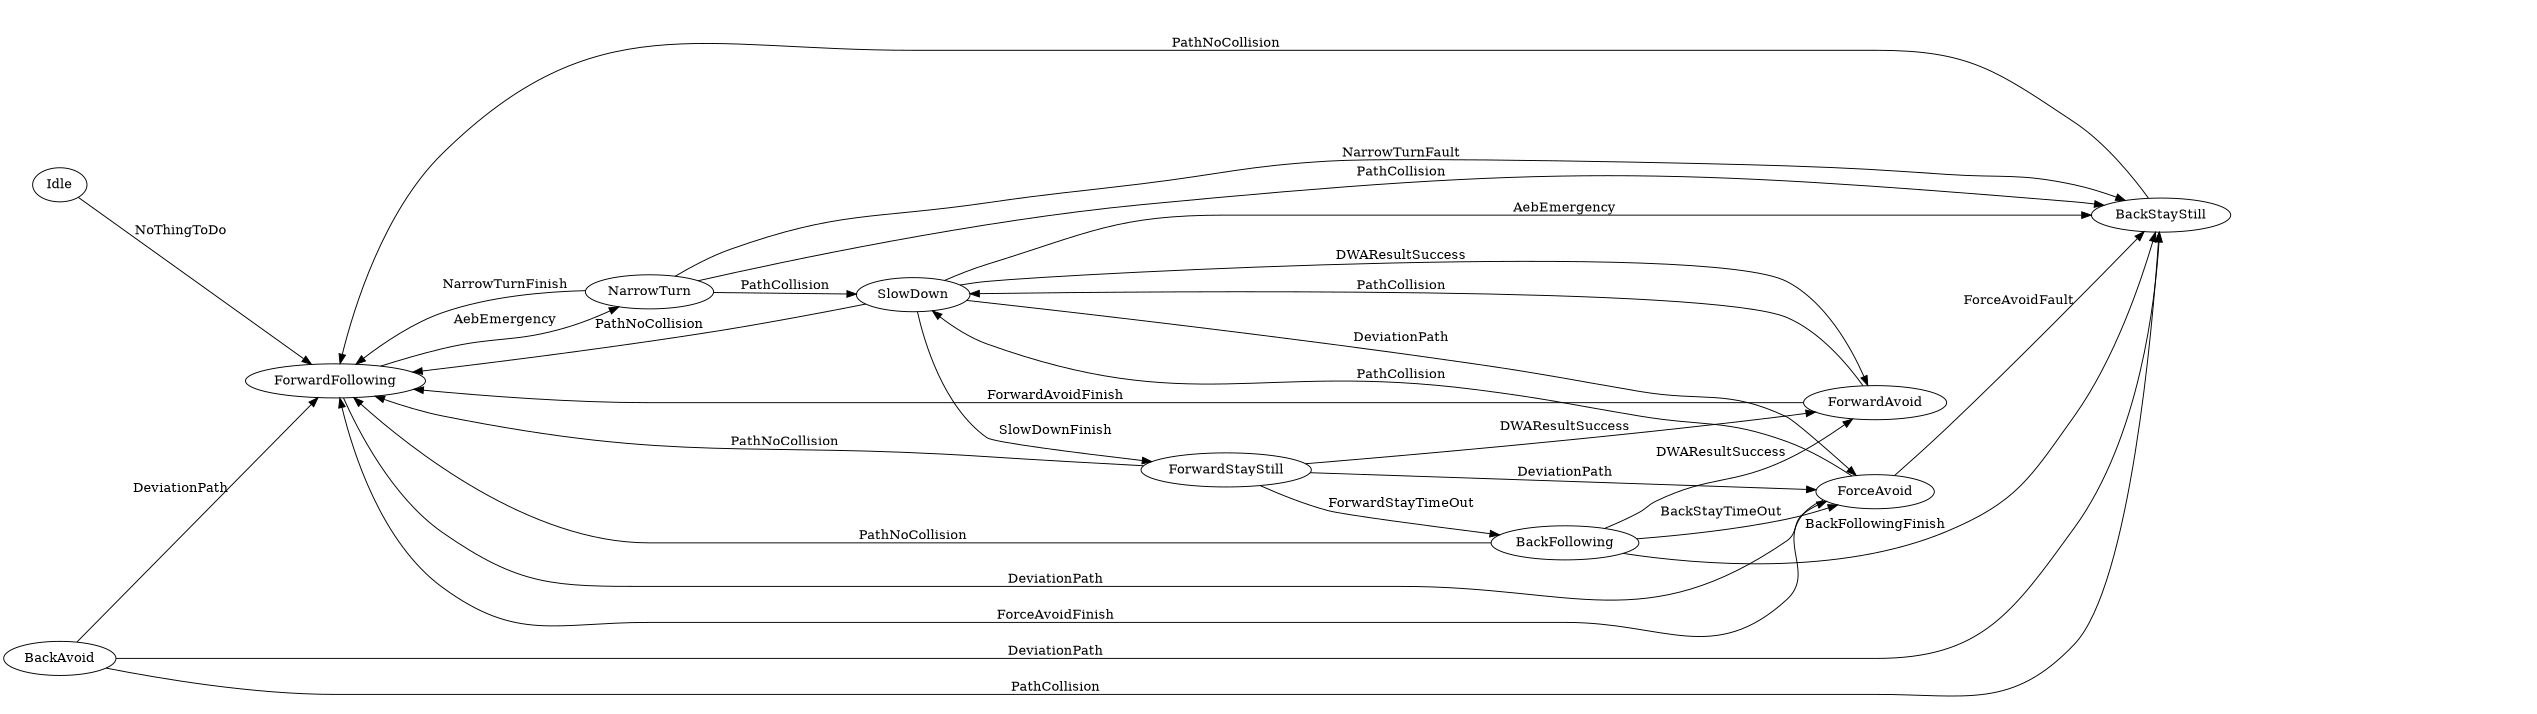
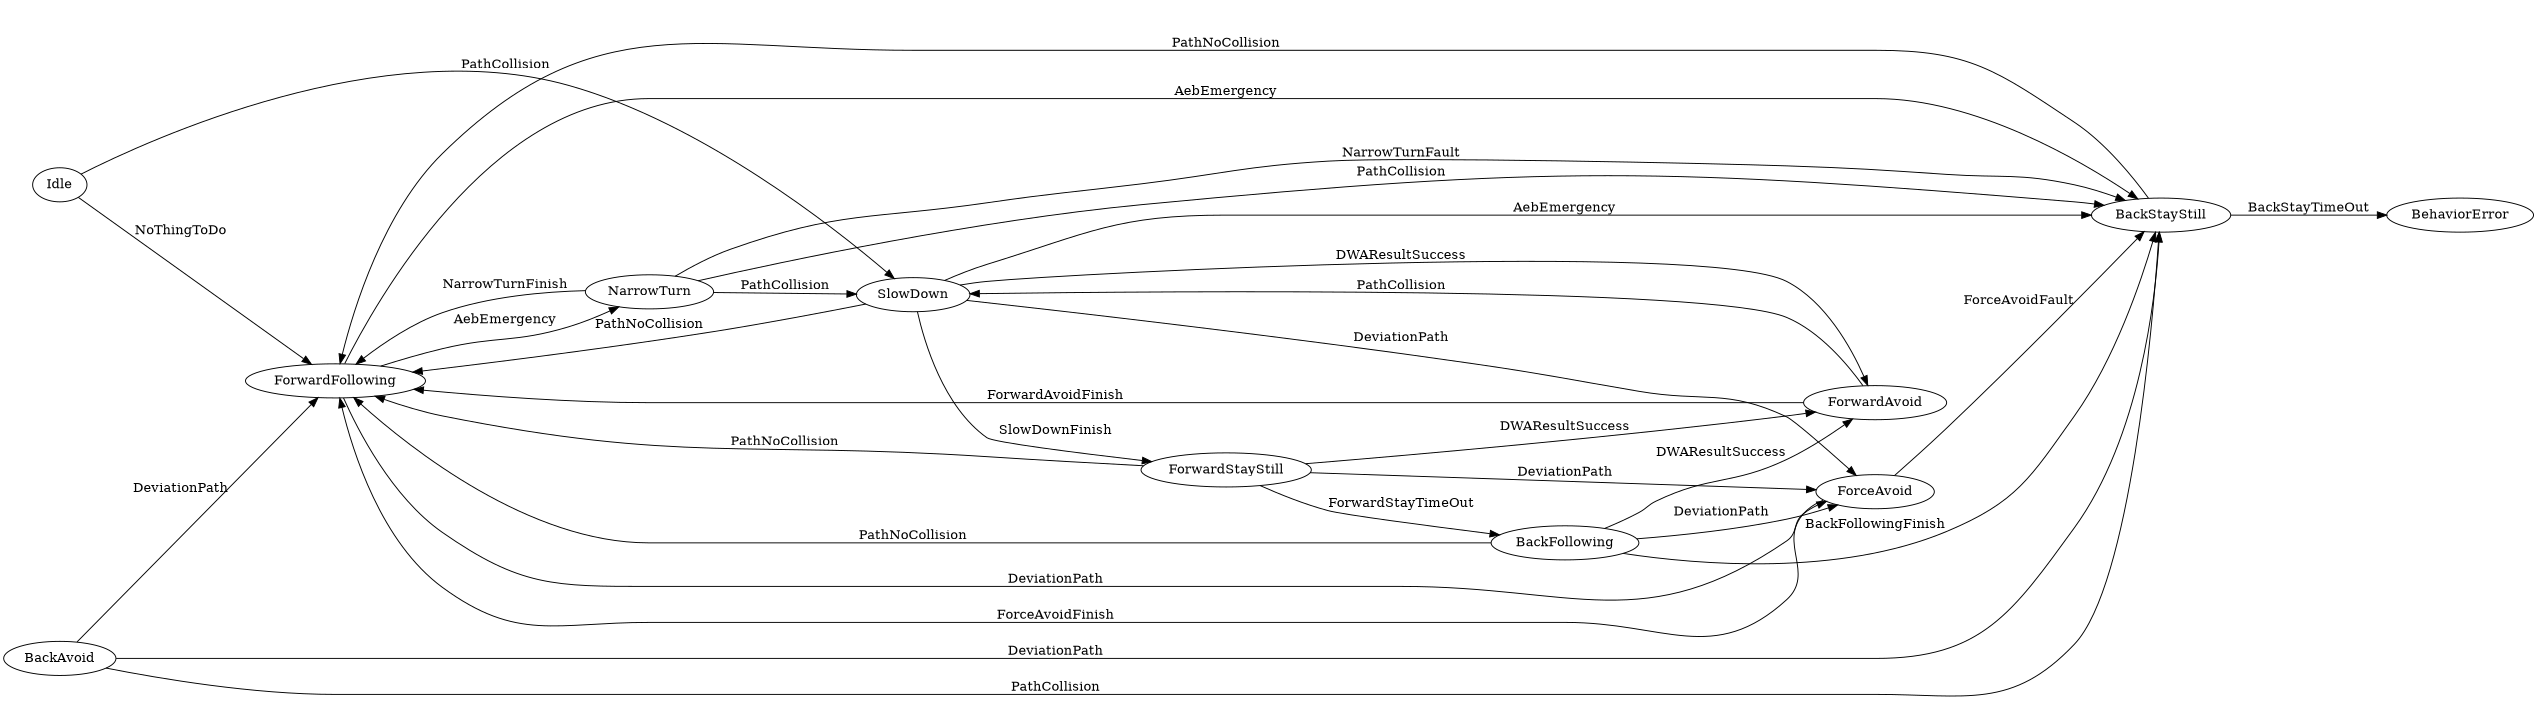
edge "ForwardFollowing" -> "BackStayStill": added, label "AebEmergency"
node "BehaviorError": added
edge "ForceAvoid" -> "SlowDown": now "Idle" -> "SlowDown"
edge "BackFollowing" -> "ForceAvoid": label "BackStayTimeOut" -> "DeviationPath"
